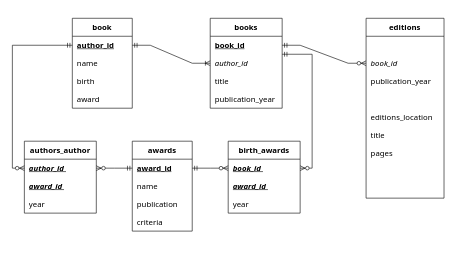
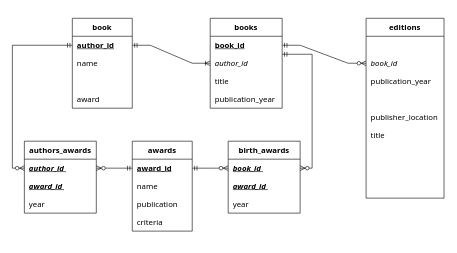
node "birth": removed
node "editions_location": label "editions_location" -> "publisher_location"
node "authors_author": label "authors_author" -> "authors_awards"
node "pages": removed
